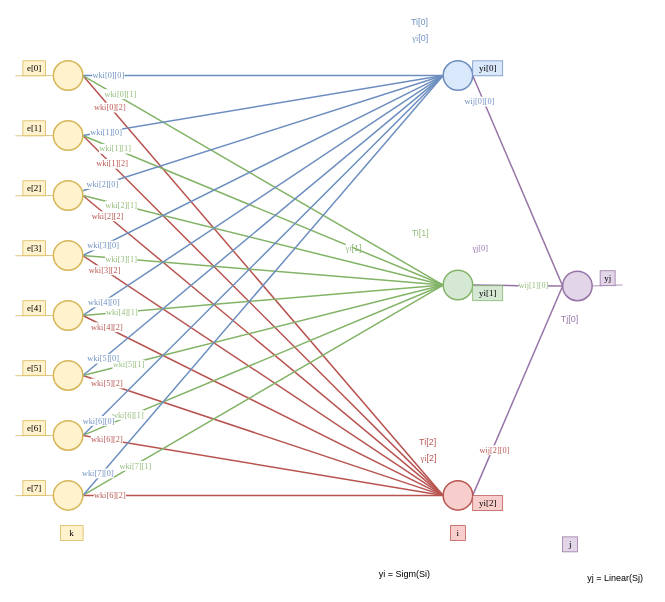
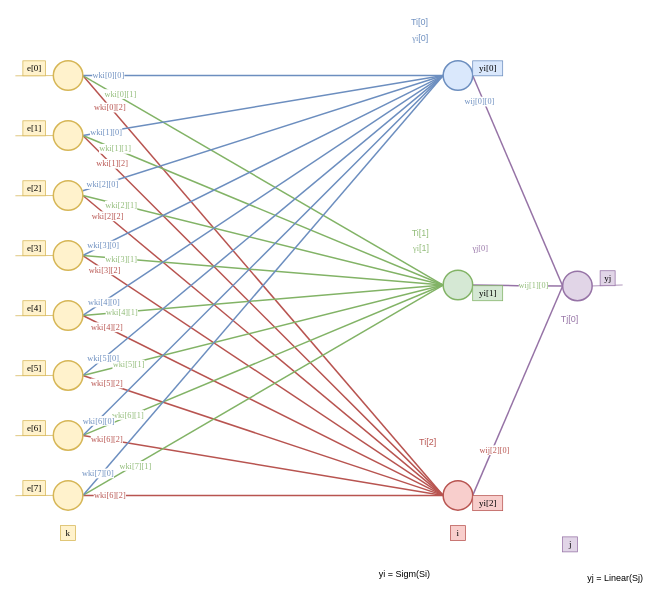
node "γi[1]": moved (353, 249) -> (421, 249)
node "γi[2]": removed
node "k": size 23x15 -> 15x15
